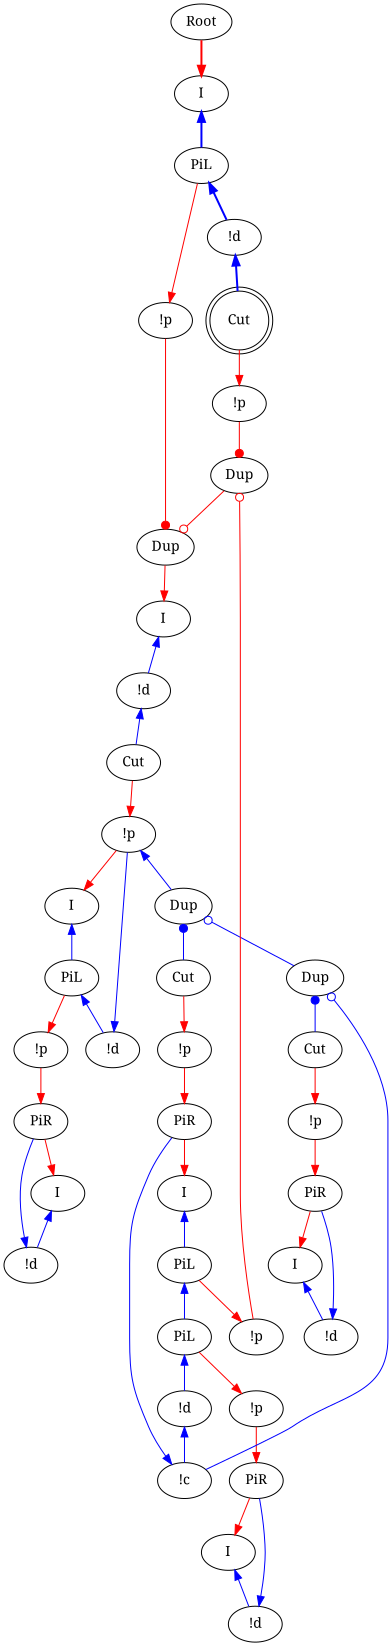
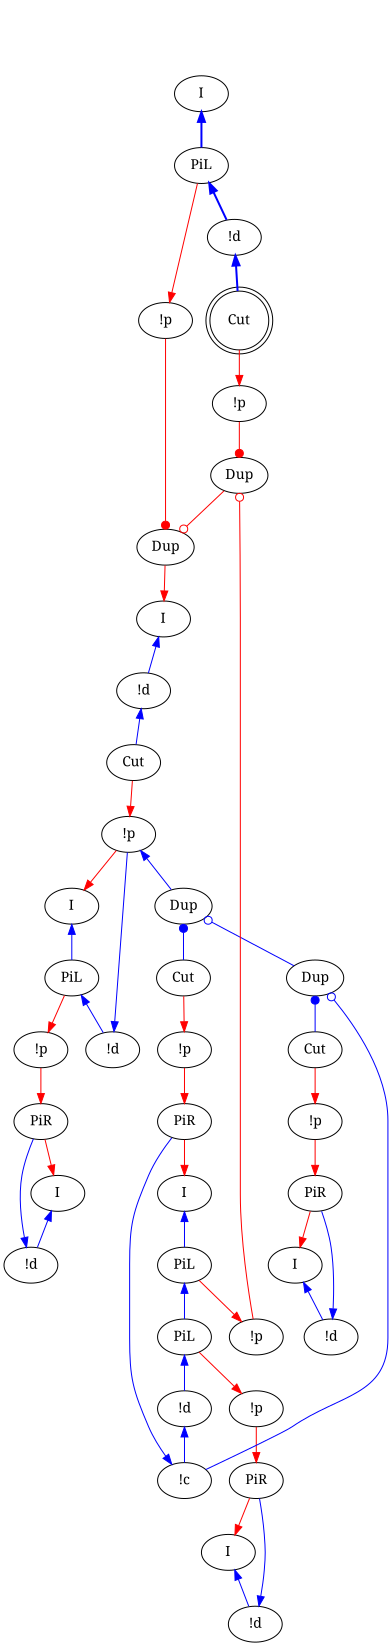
node "Root": removed
